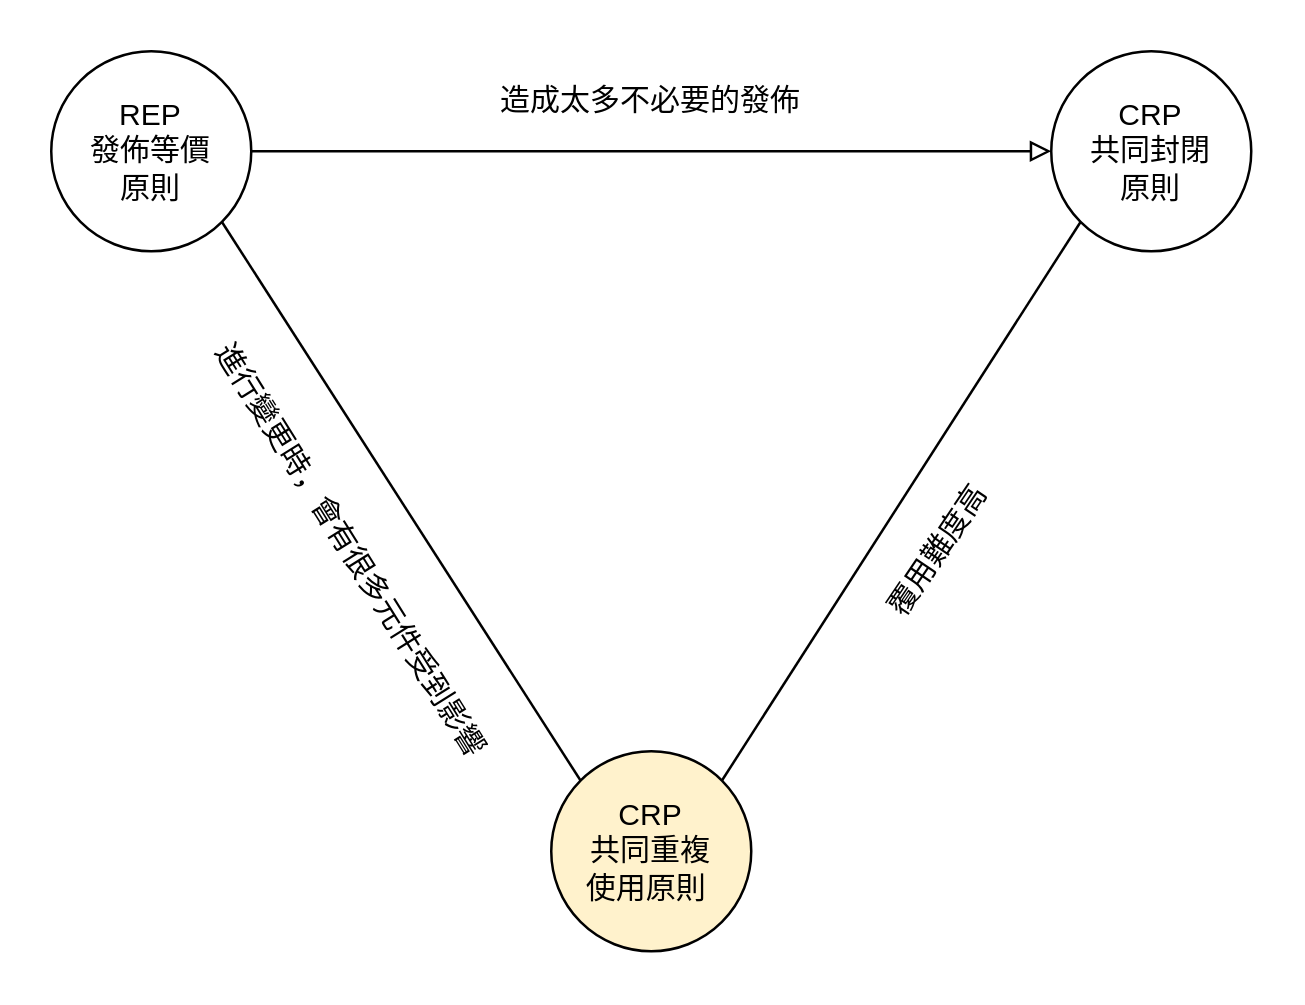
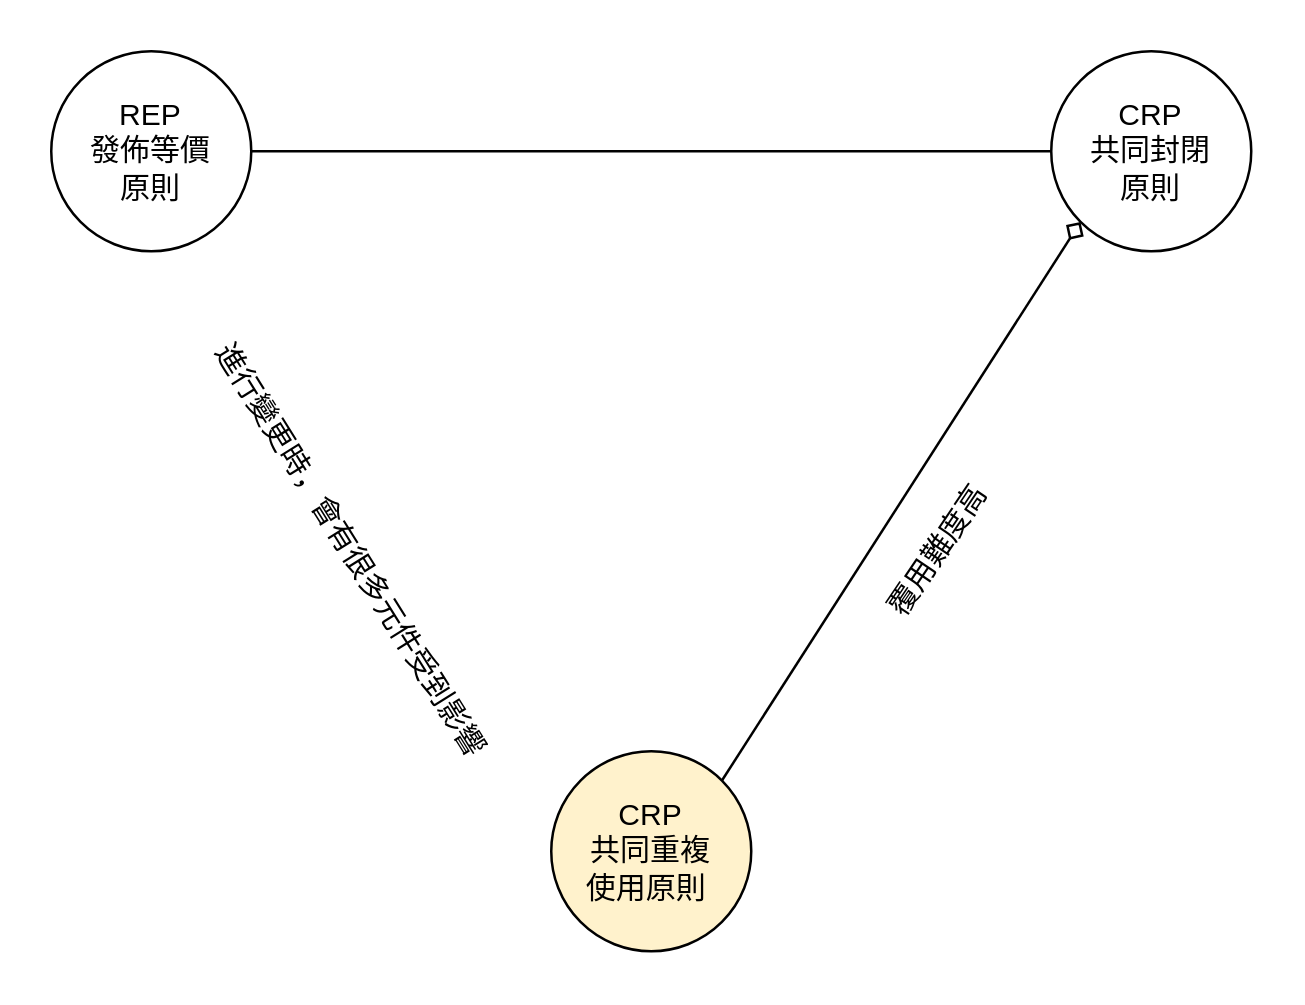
node "造成太多不必要的發佈": removed
edge "REP 發佈等價 原則" -> "CRP 共同封閉 原則": arrowhead block -> none
edge "CRP 共同封閉 原則" -- "CRP 共同重複 使用原則": arrowhead none -> diamond
edge "REP 發佈等價 原則" -- "CRP 共同重複 使用原則": removed
